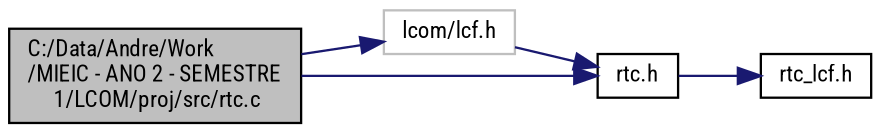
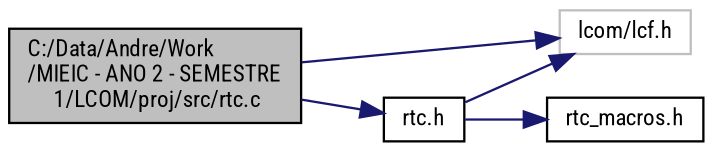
edge "lcom/lcf.h" -> "rtc.h": reversed
node "rtc_lcf.h": label "rtc_lcf.h" -> "rtc_macros.h"
